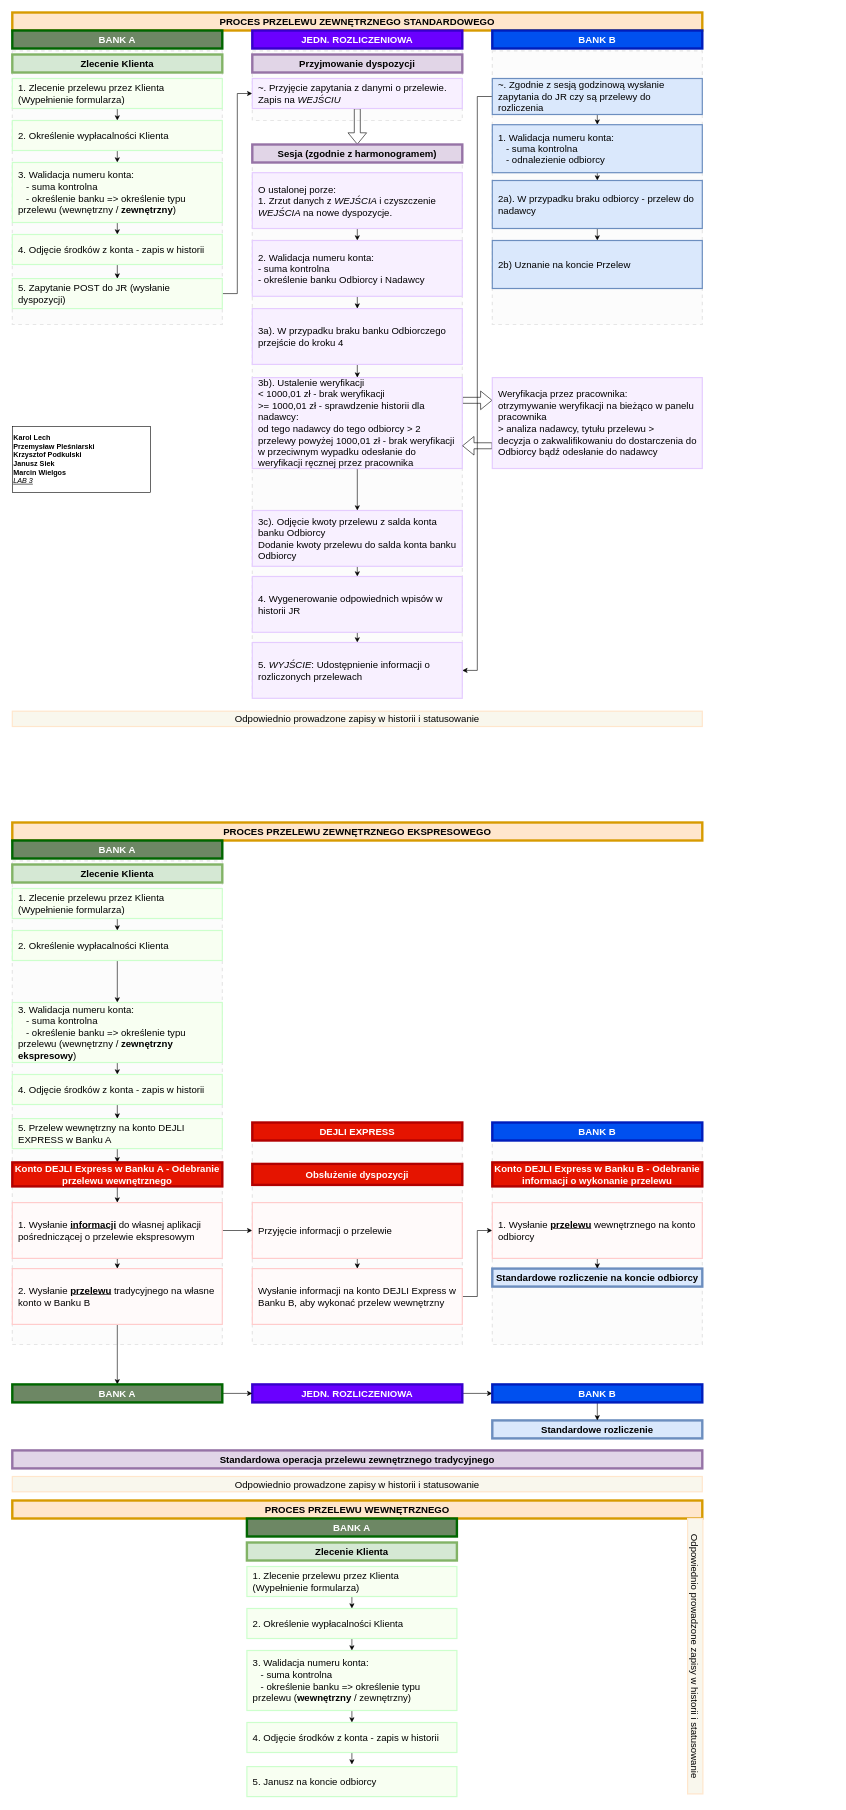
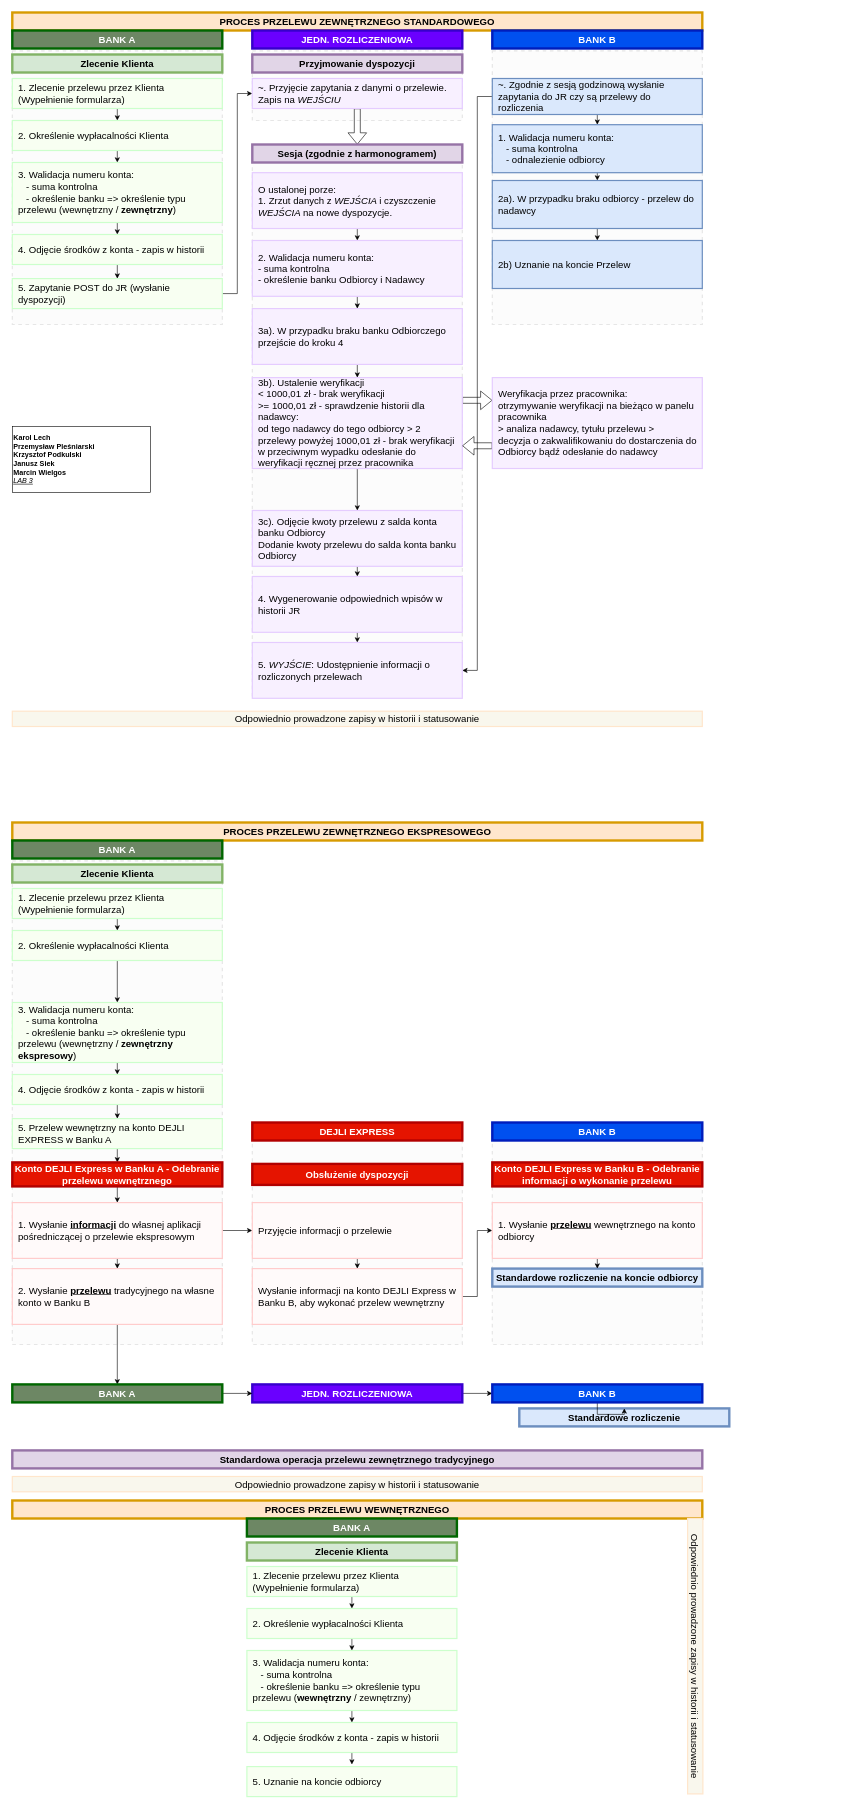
node "Standardowe rozliczenie": moved (597, 1429) -> (624, 1417)
node "5. Janusz na koncie odbiorcy": label "5. Janusz na koncie odbiorcy" -> "5. Uznanie na koncie odbiorcy"
